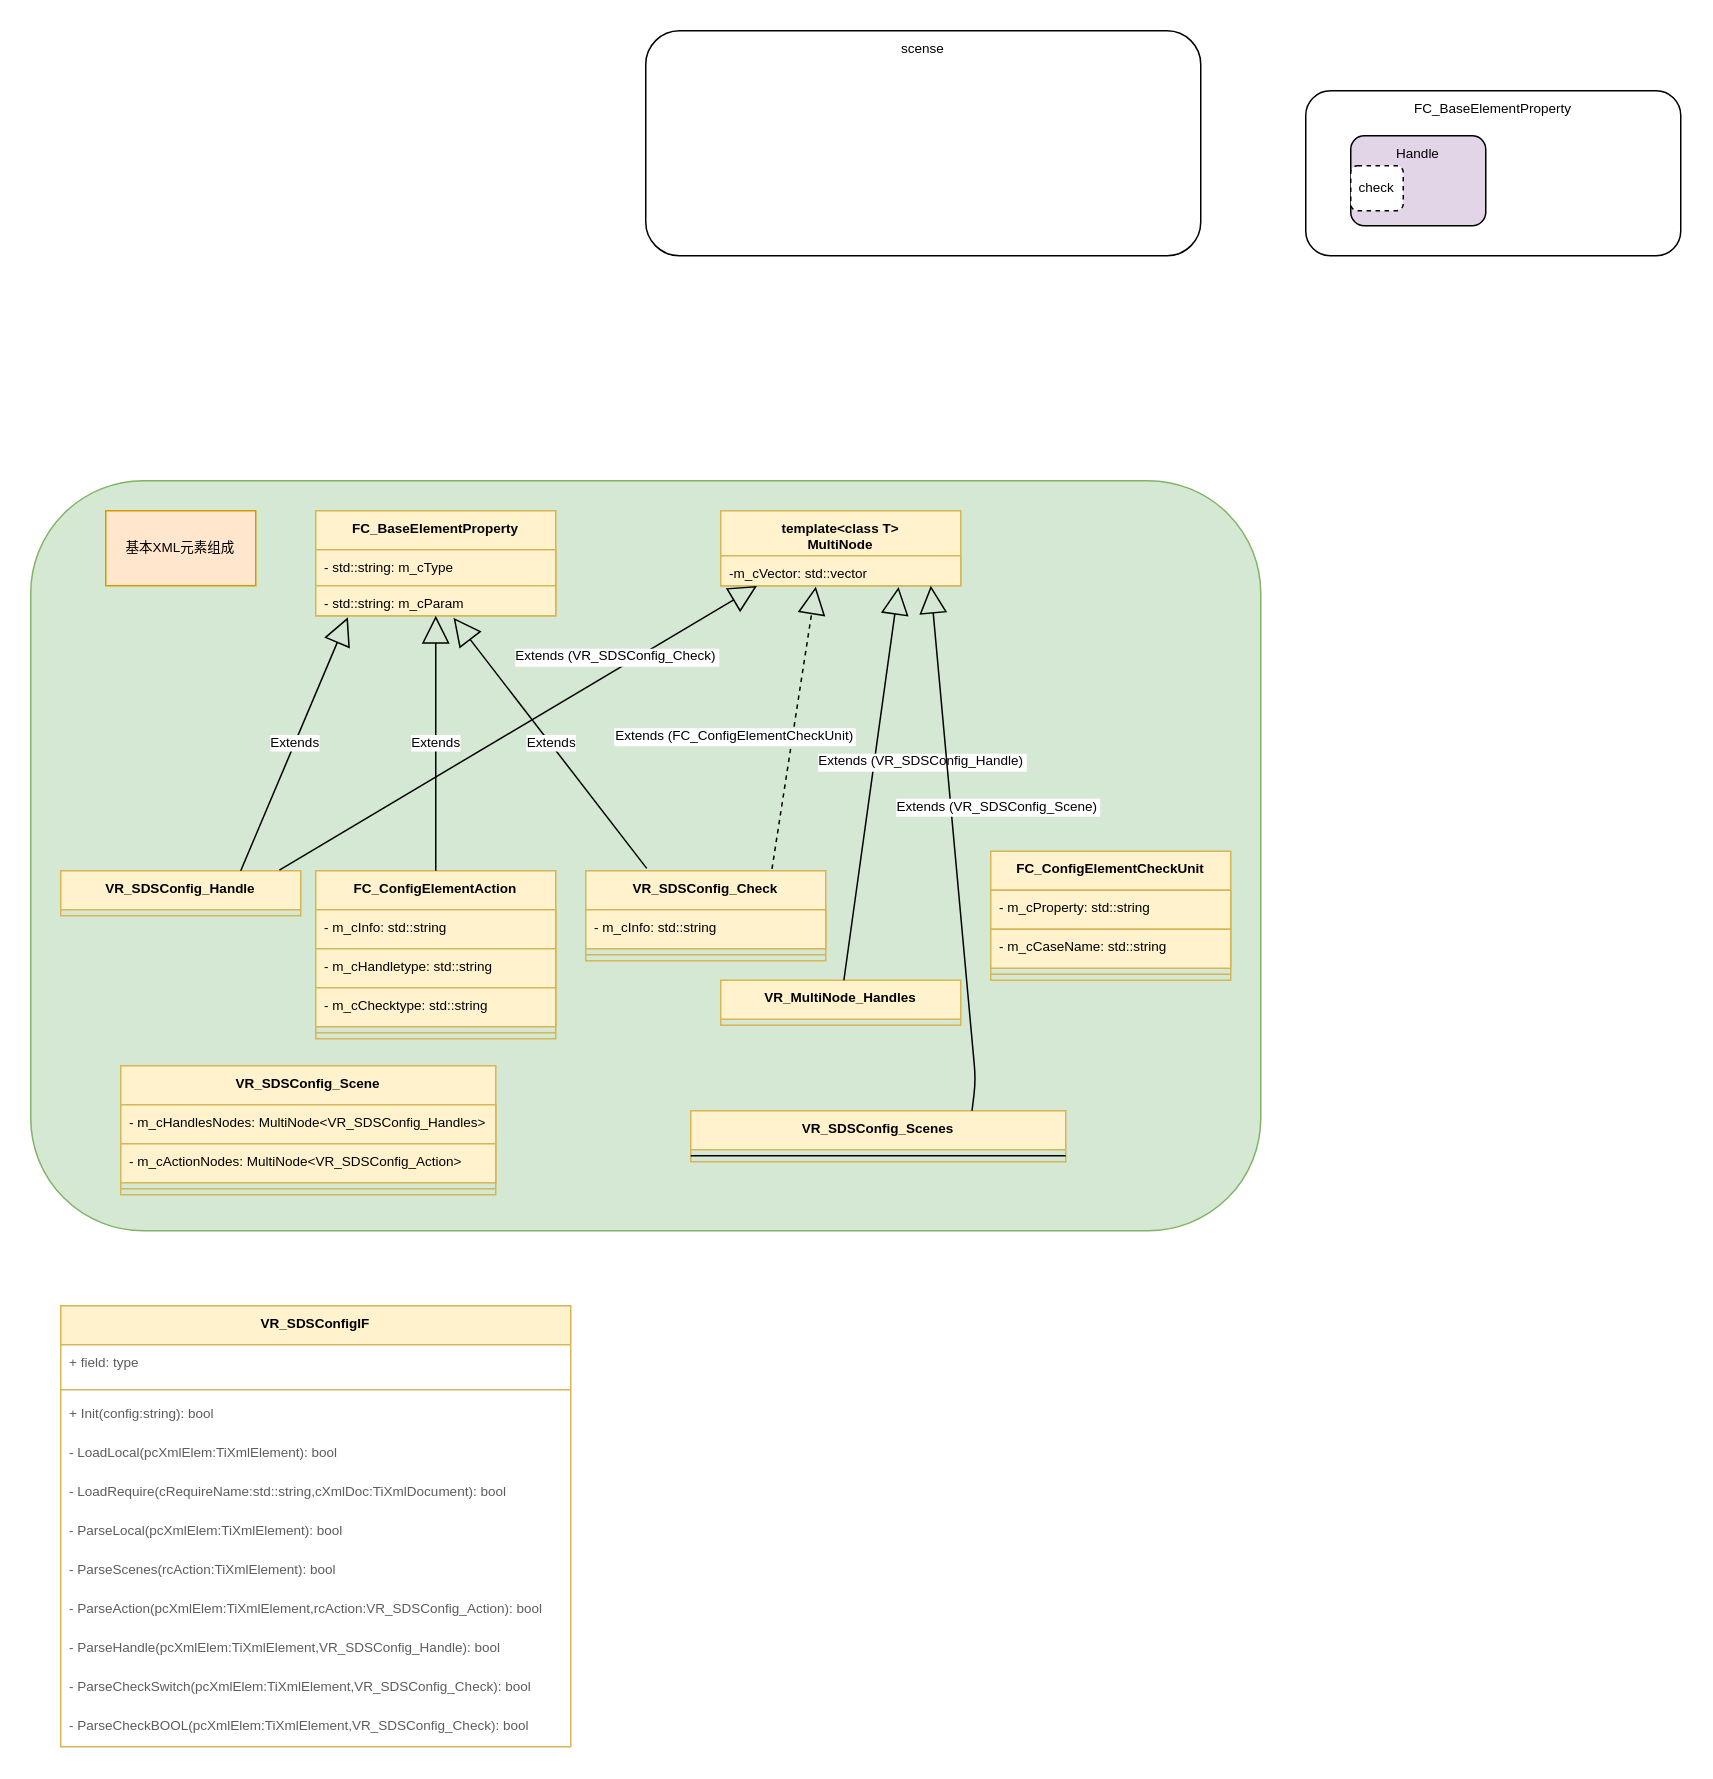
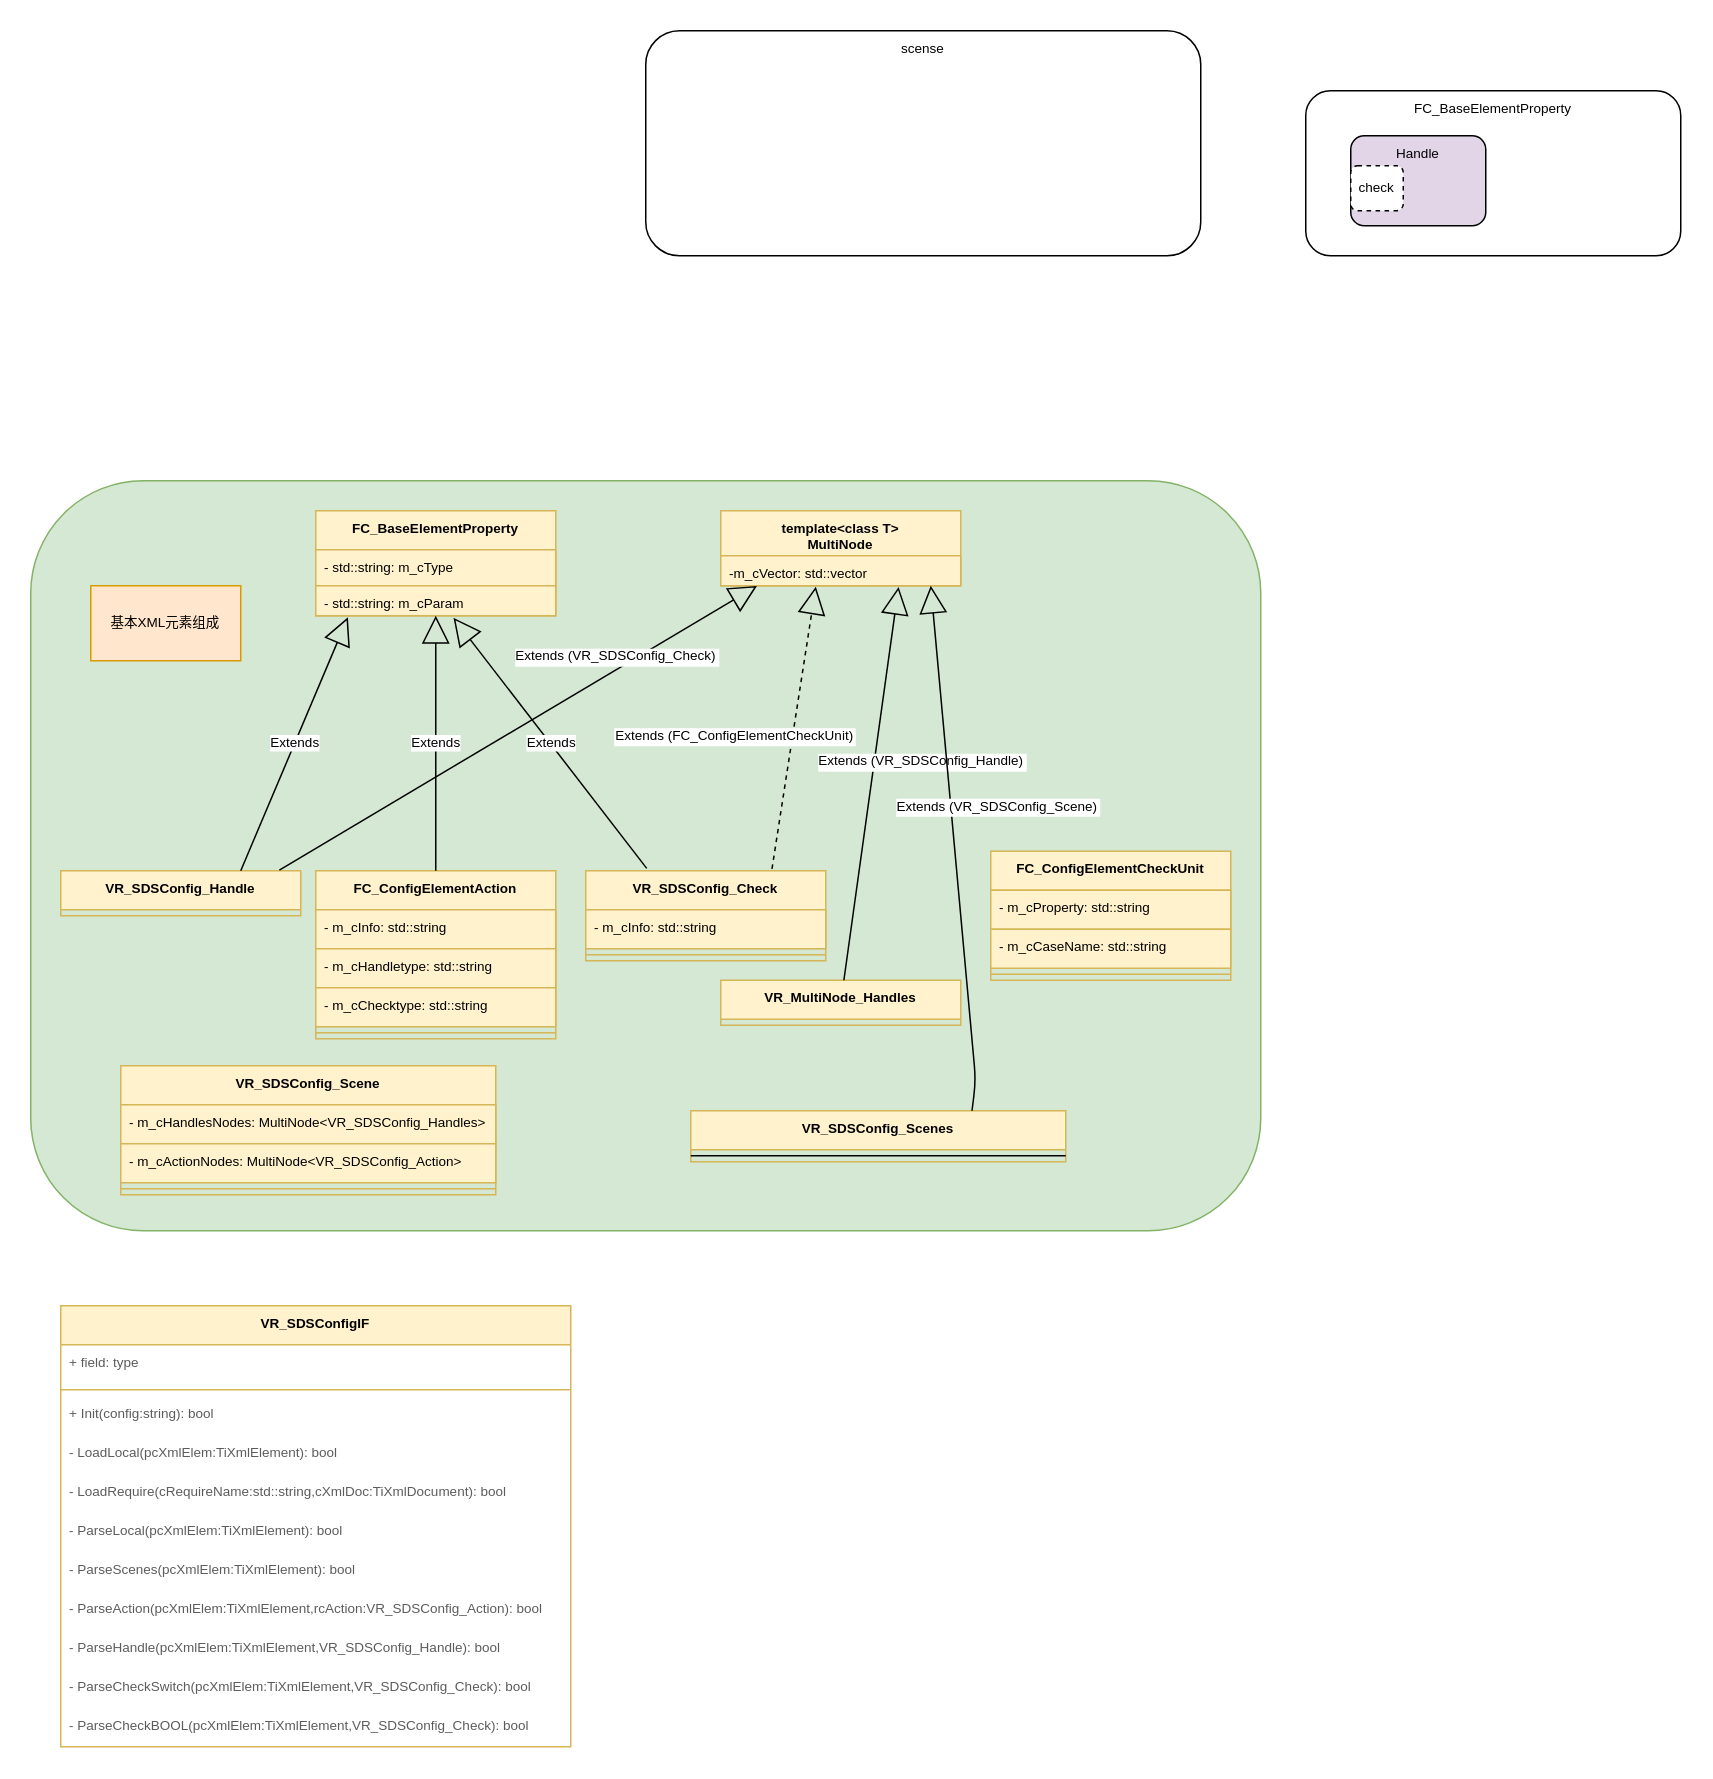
node "基本XML元素组成": moved (181, 548) -> (166, 623)
node "- ParseScenes(rcAction:TiXmlElement): bool": label "- ParseScenes(rcAction:TiXmlElement): bool" -> "- ParseScenes(pcXmlElem:TiXmlElement): bool"
